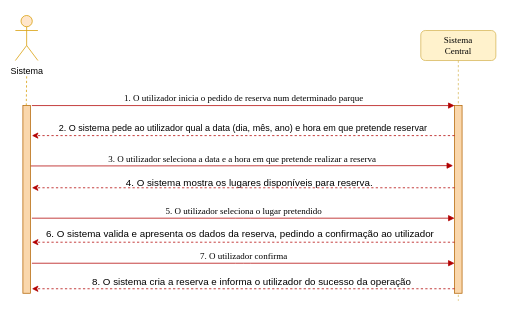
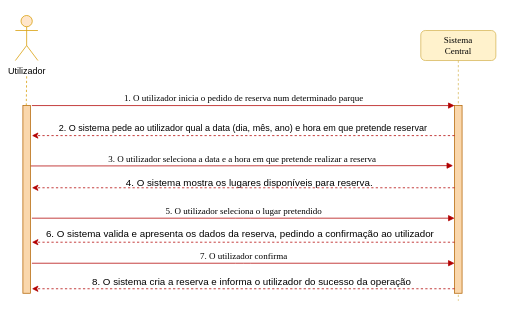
node "Sistema": label "Sistema" -> "Utilizador"
